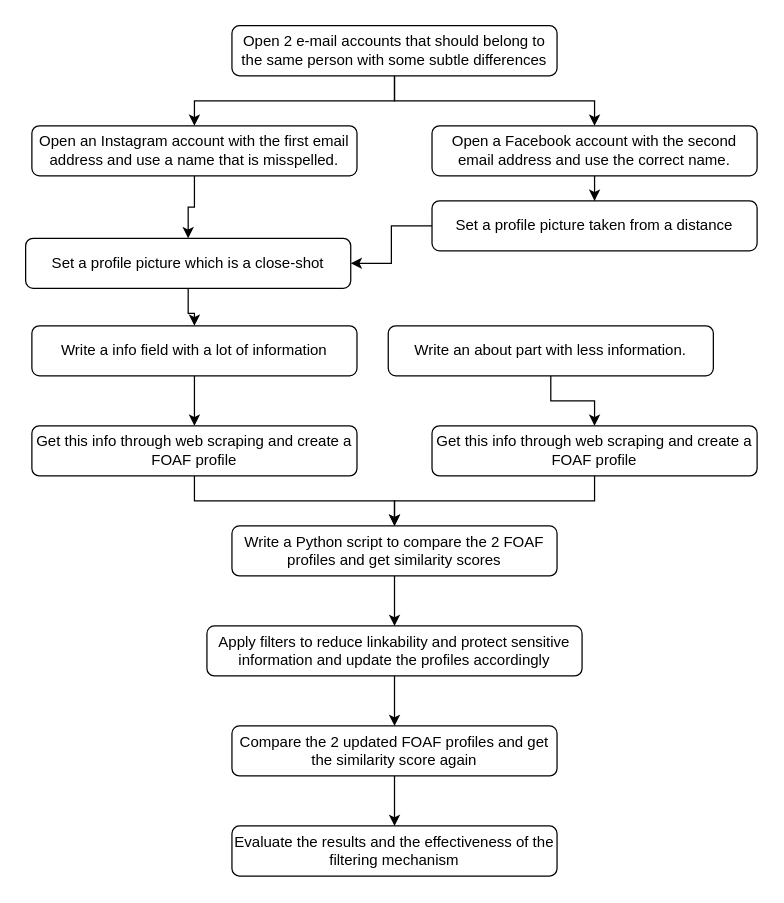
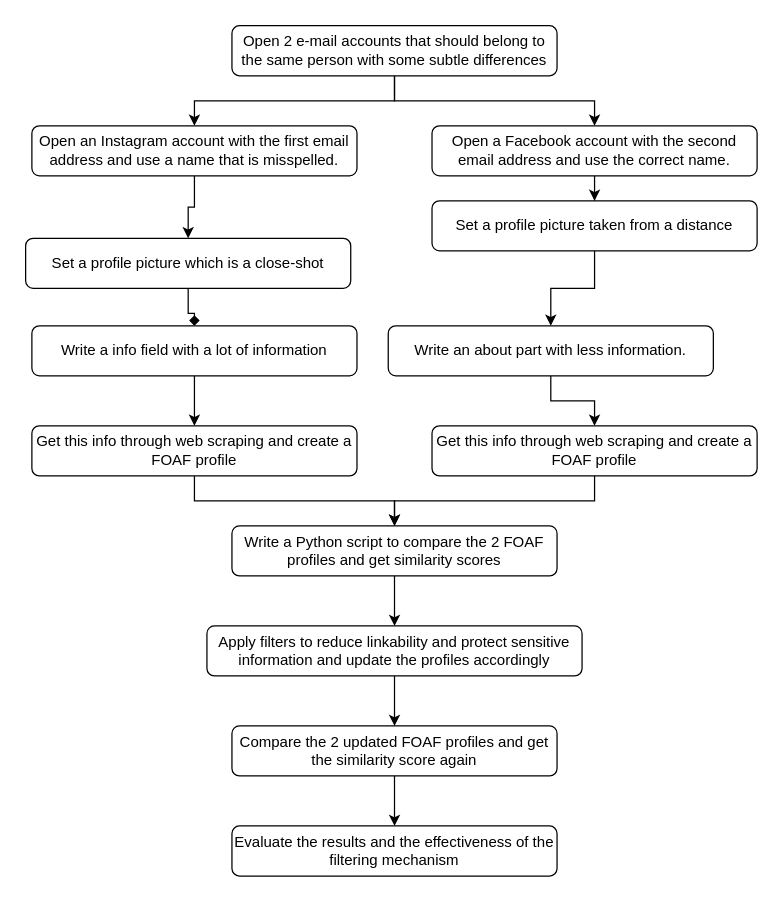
edge "Set a profile picture taken from a distance" -> "Set a profile picture which is a close-shot": now "Set a profile picture taken from a distance" -> "Write an about part with less information."
edge "Set a profile picture which is a close-shot" -> "Write a info field with a lot of information": arrowhead classic -> diamond
